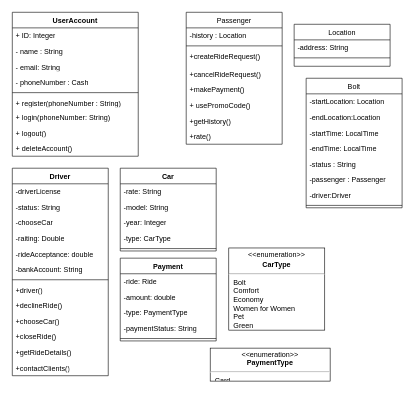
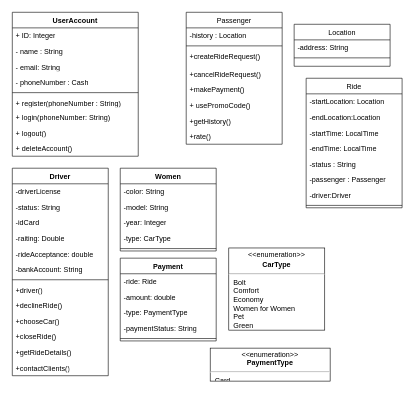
node "Bolt": label "Bolt" -> "Ride"
node "Car": label "Car" -> "Women"
node "-rate: String": label "-rate: String" -> "-color: String"
node "-chooseCar": label "-chooseCar" -> "-idCard"
